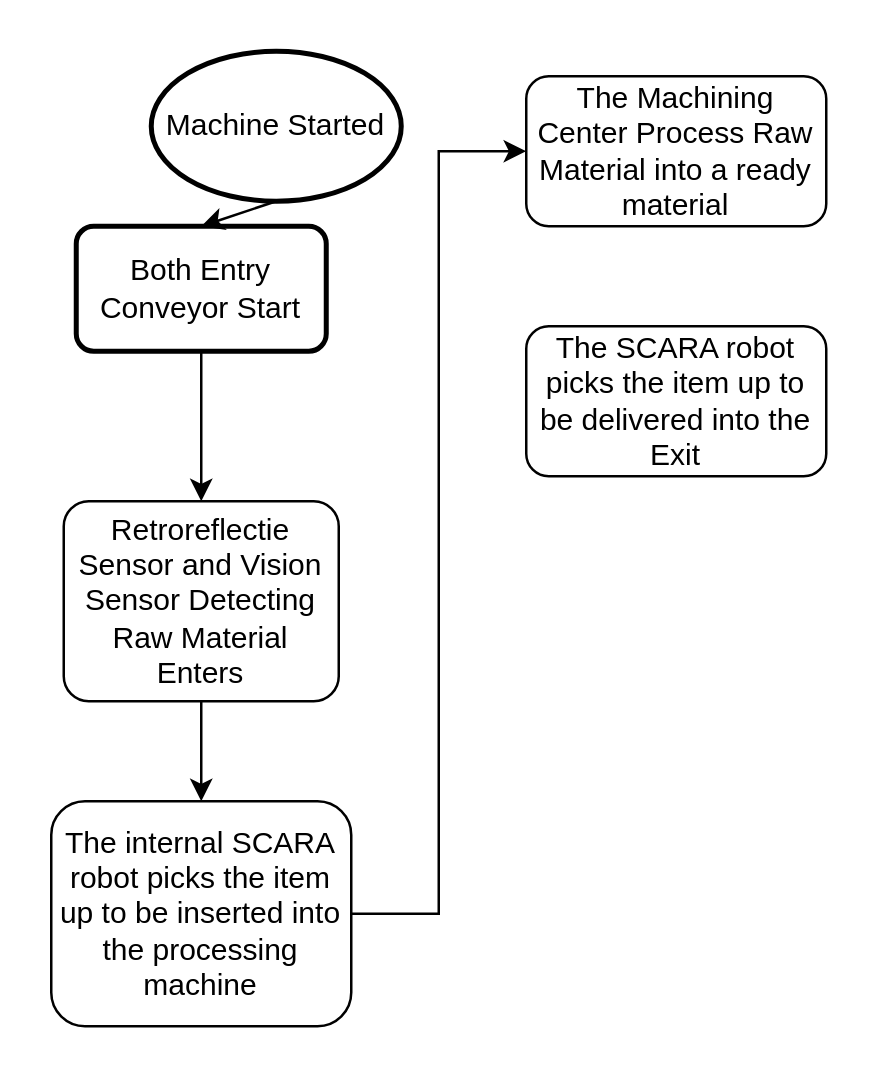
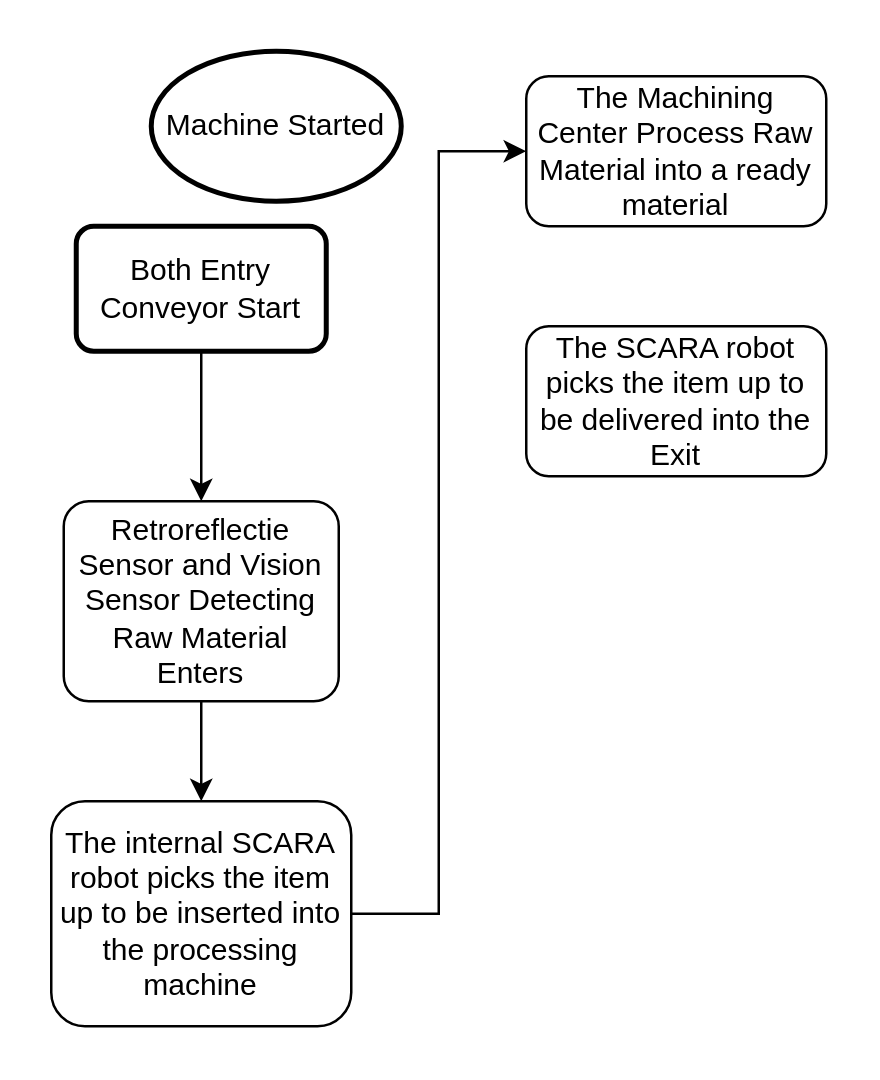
edge "Machine Started" -> "Both Entry Conveyor Start": removed
